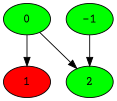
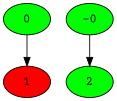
node "-1": label "-1" -> "-0"
edge "0" -> "2": removed
